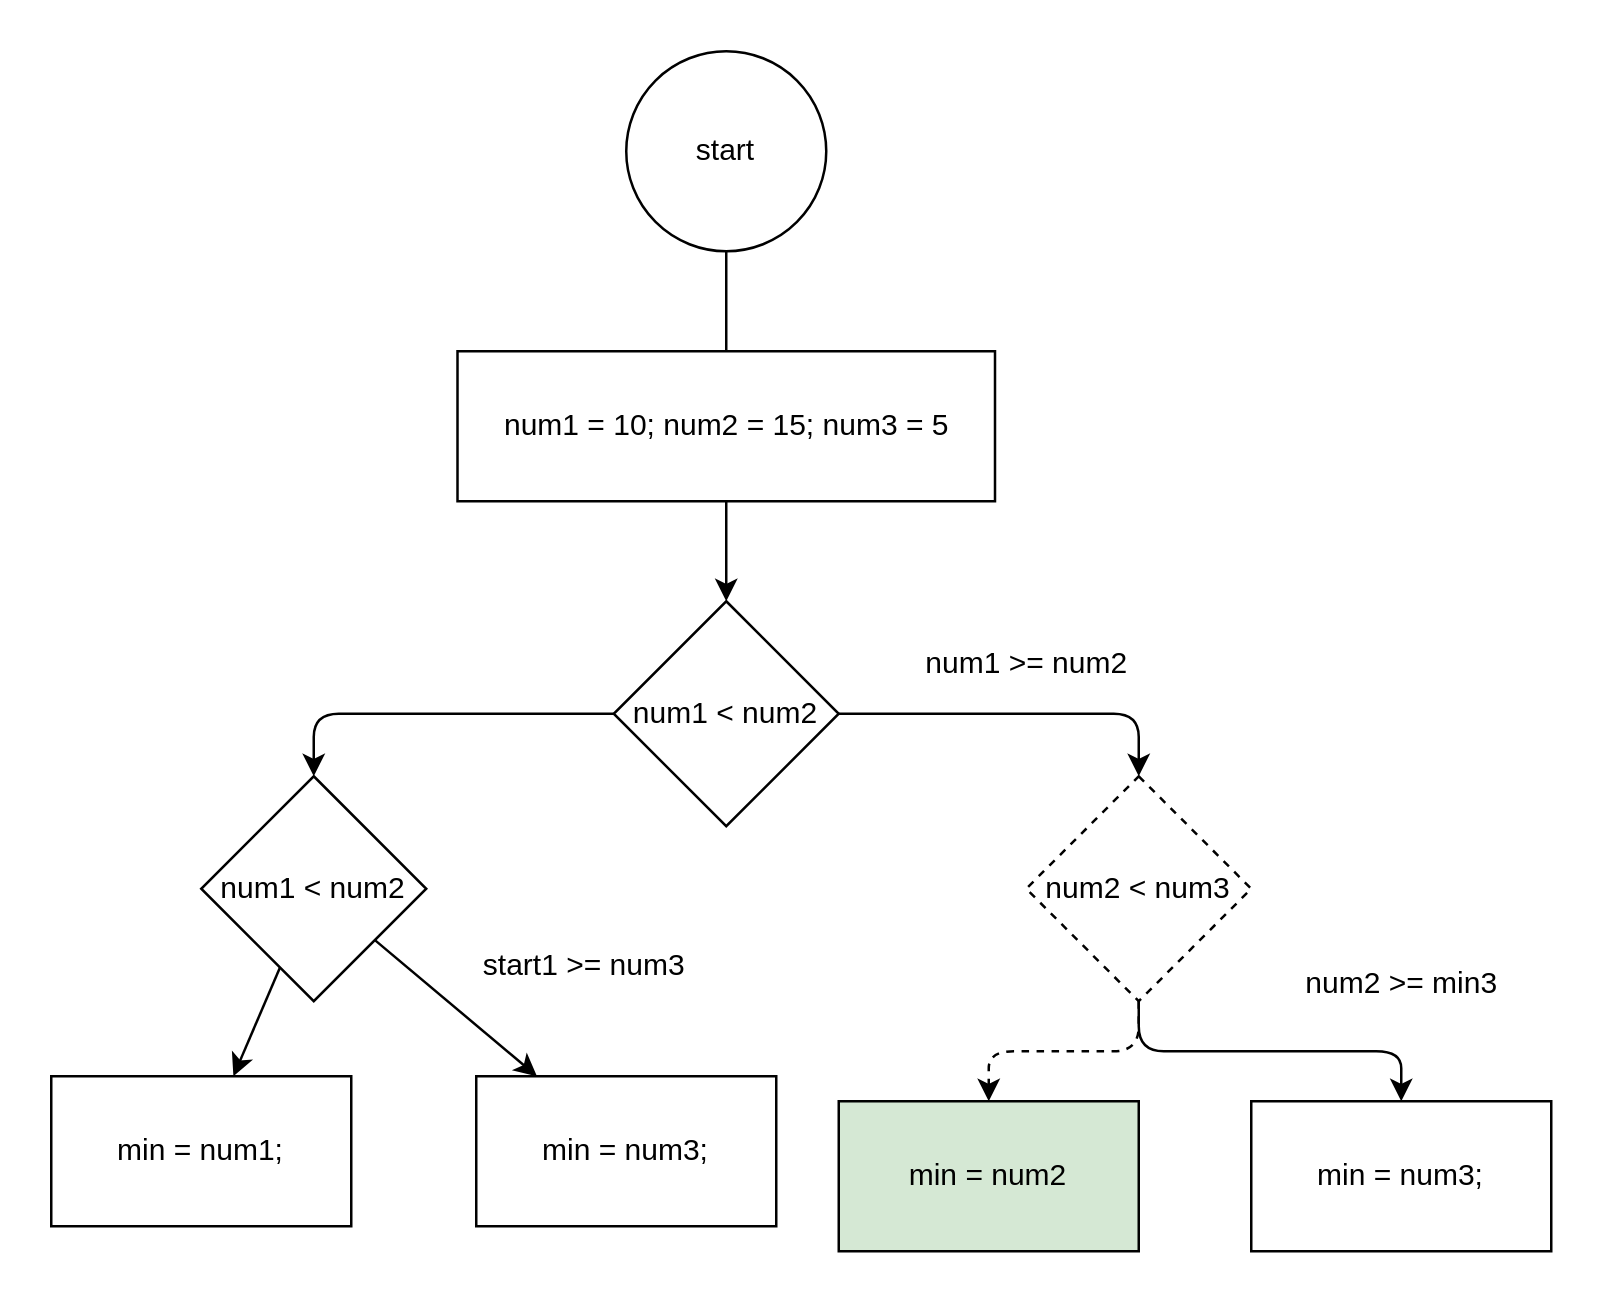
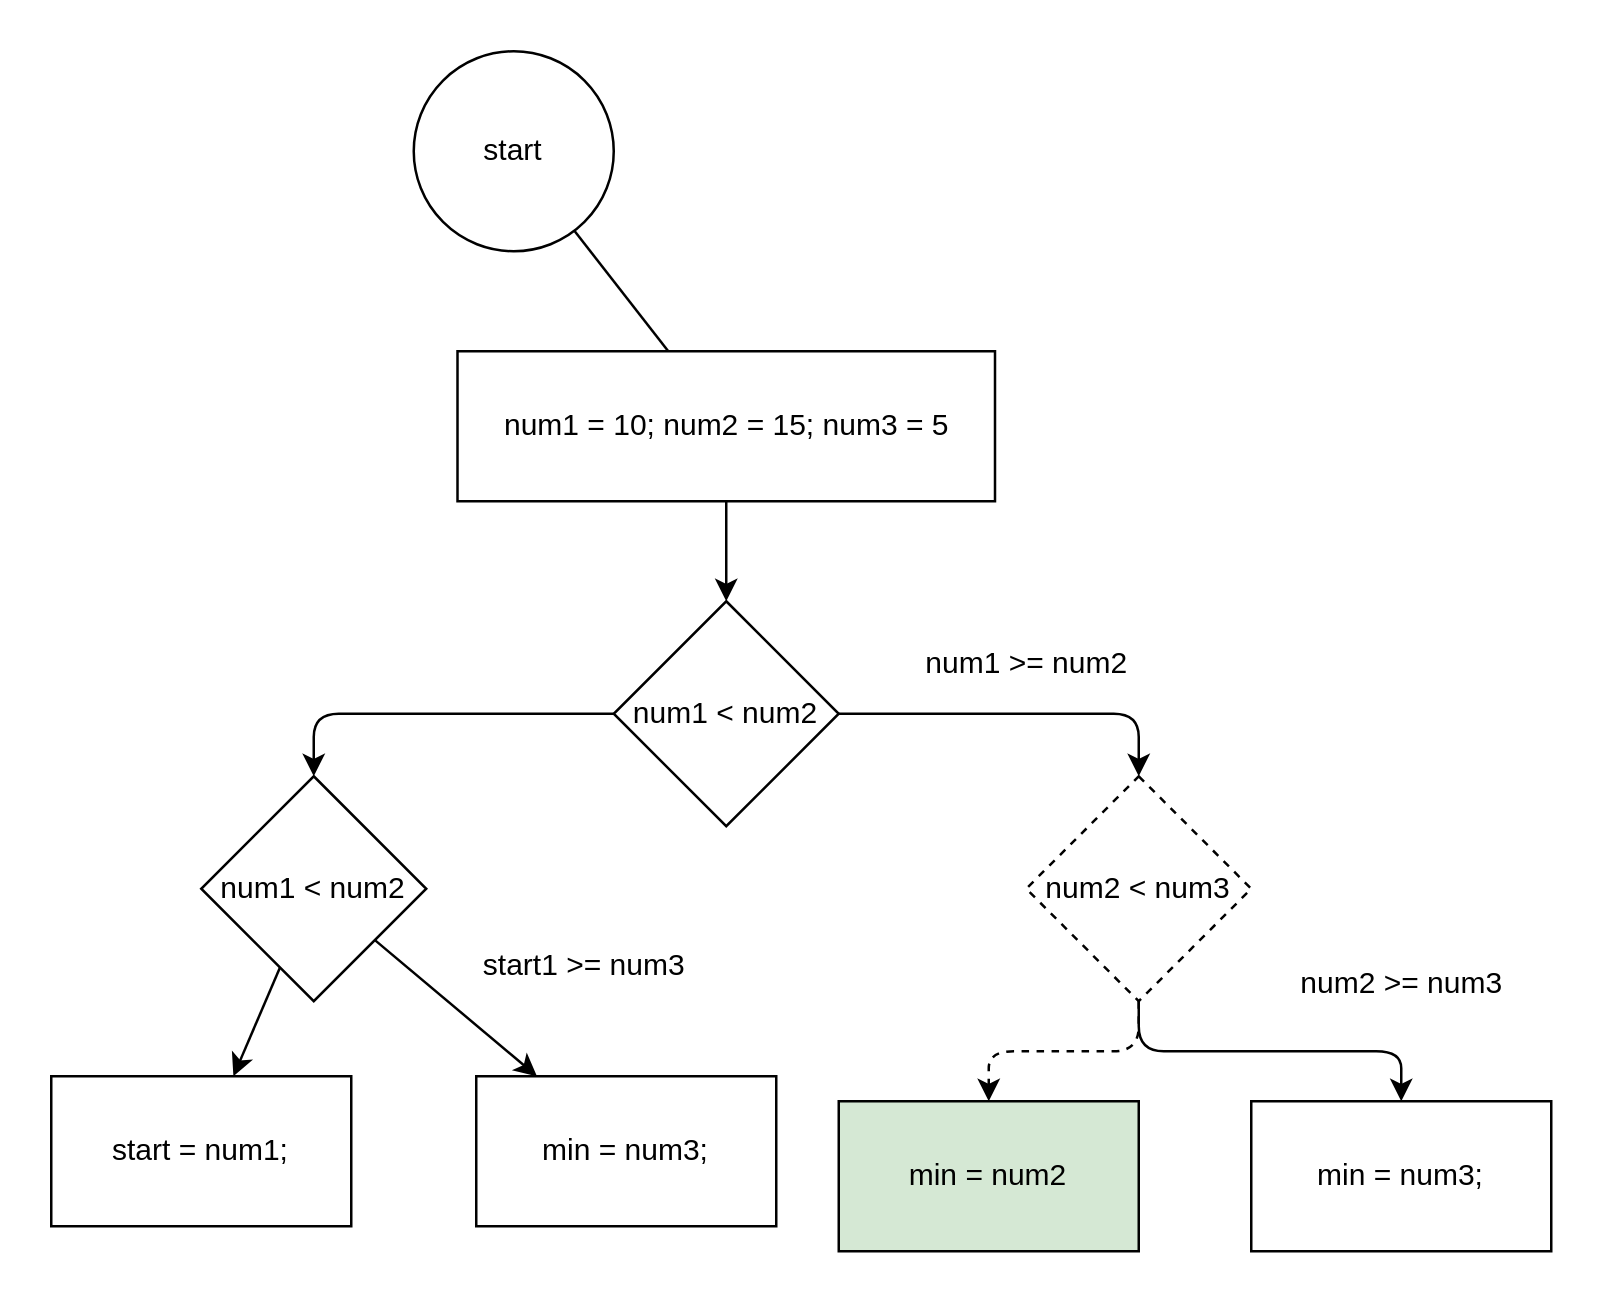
node "start": moved (726, 151) -> (514, 151)
node "num2 >= min3": label "num2 >= min3" -> "num2 >= num3"
node "min = num1;": label "min = num1;" -> "start = num1;"
